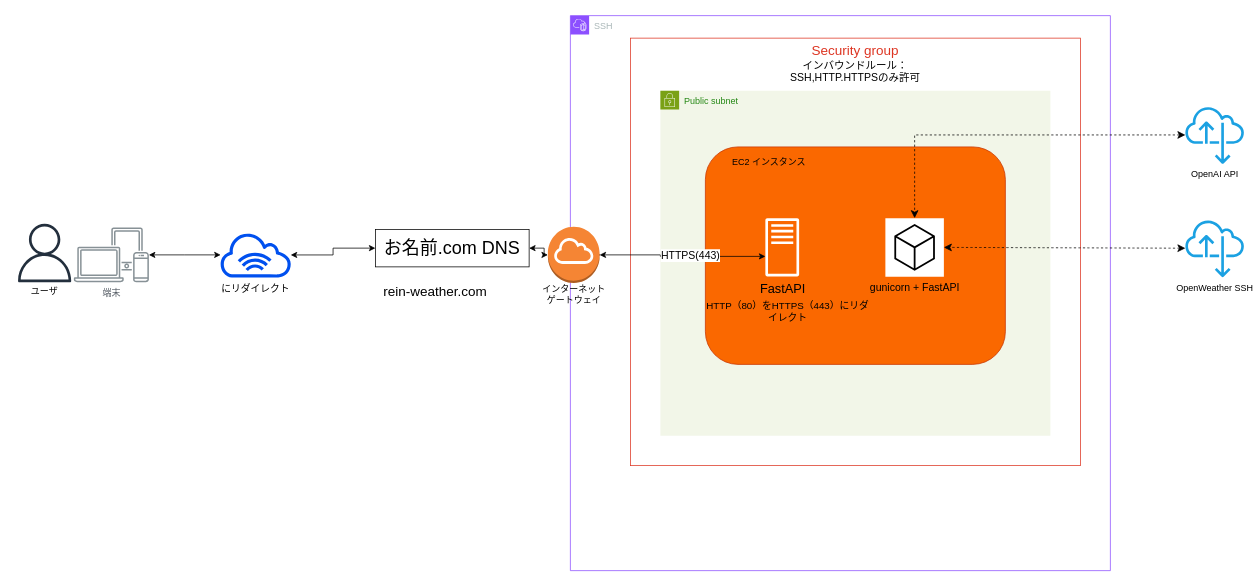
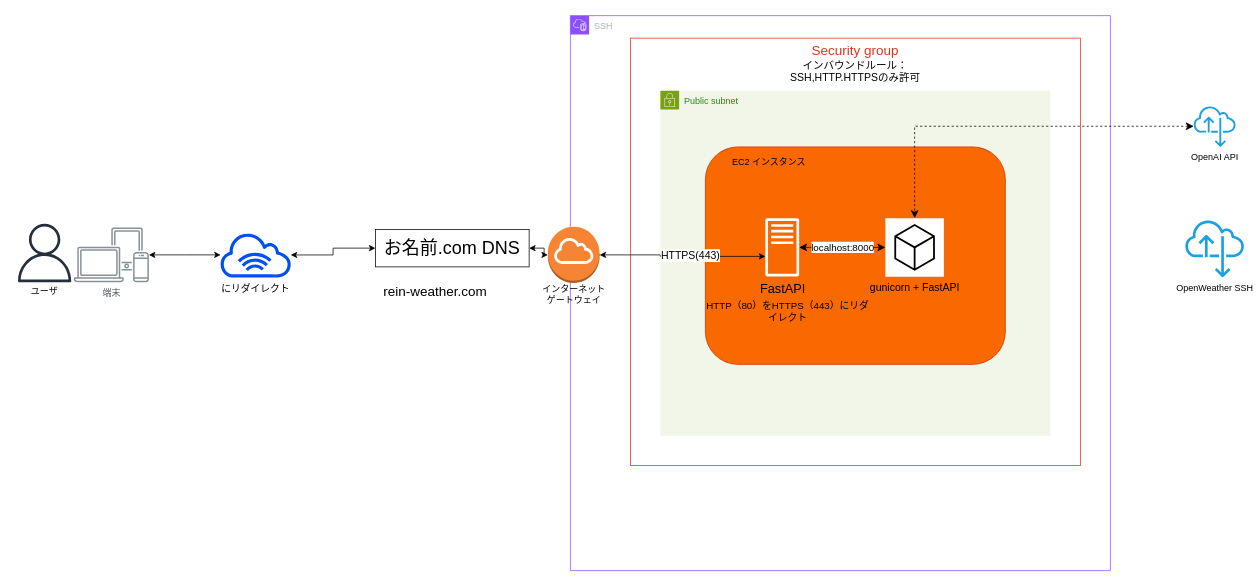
node "OpenAI API": size 59x59 -> 59x41
edge "FastAPI" -- "gunicorn + FastAPI": added, label "localhost:8000"
edge "gunicorn + FastAPI" -- "OpenWeather SSH": removed
